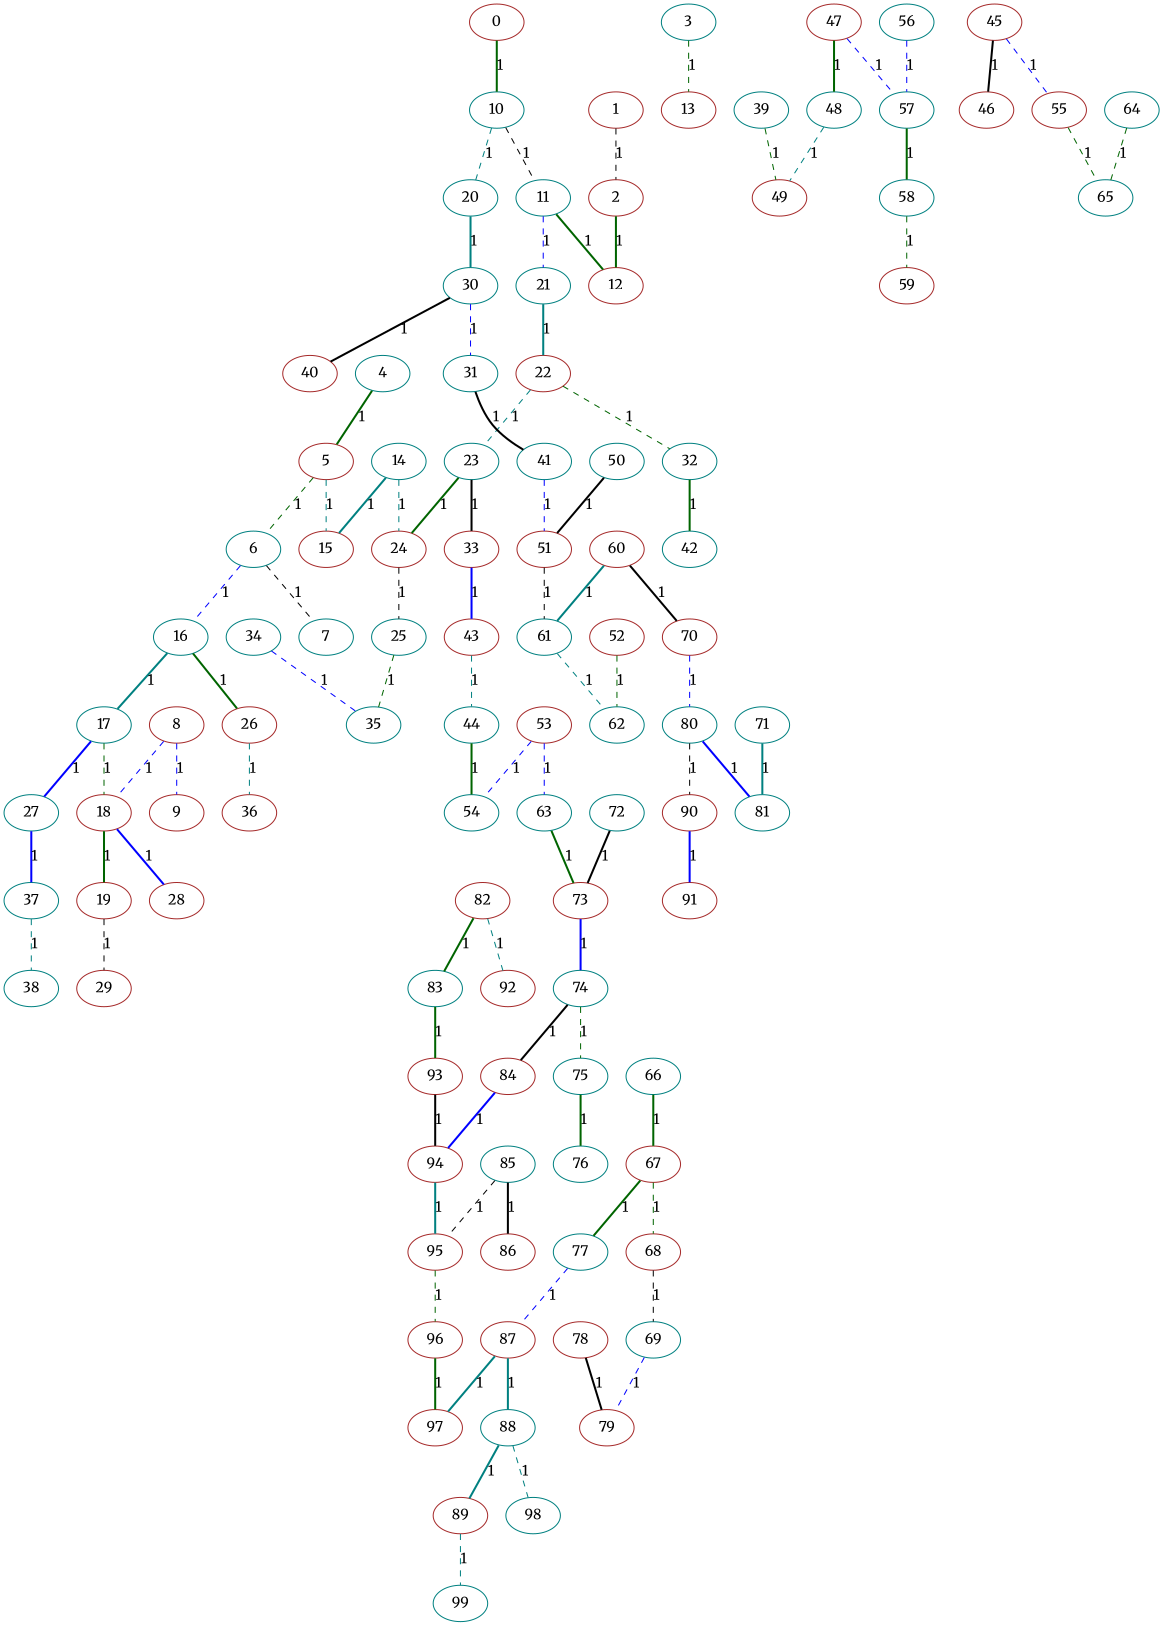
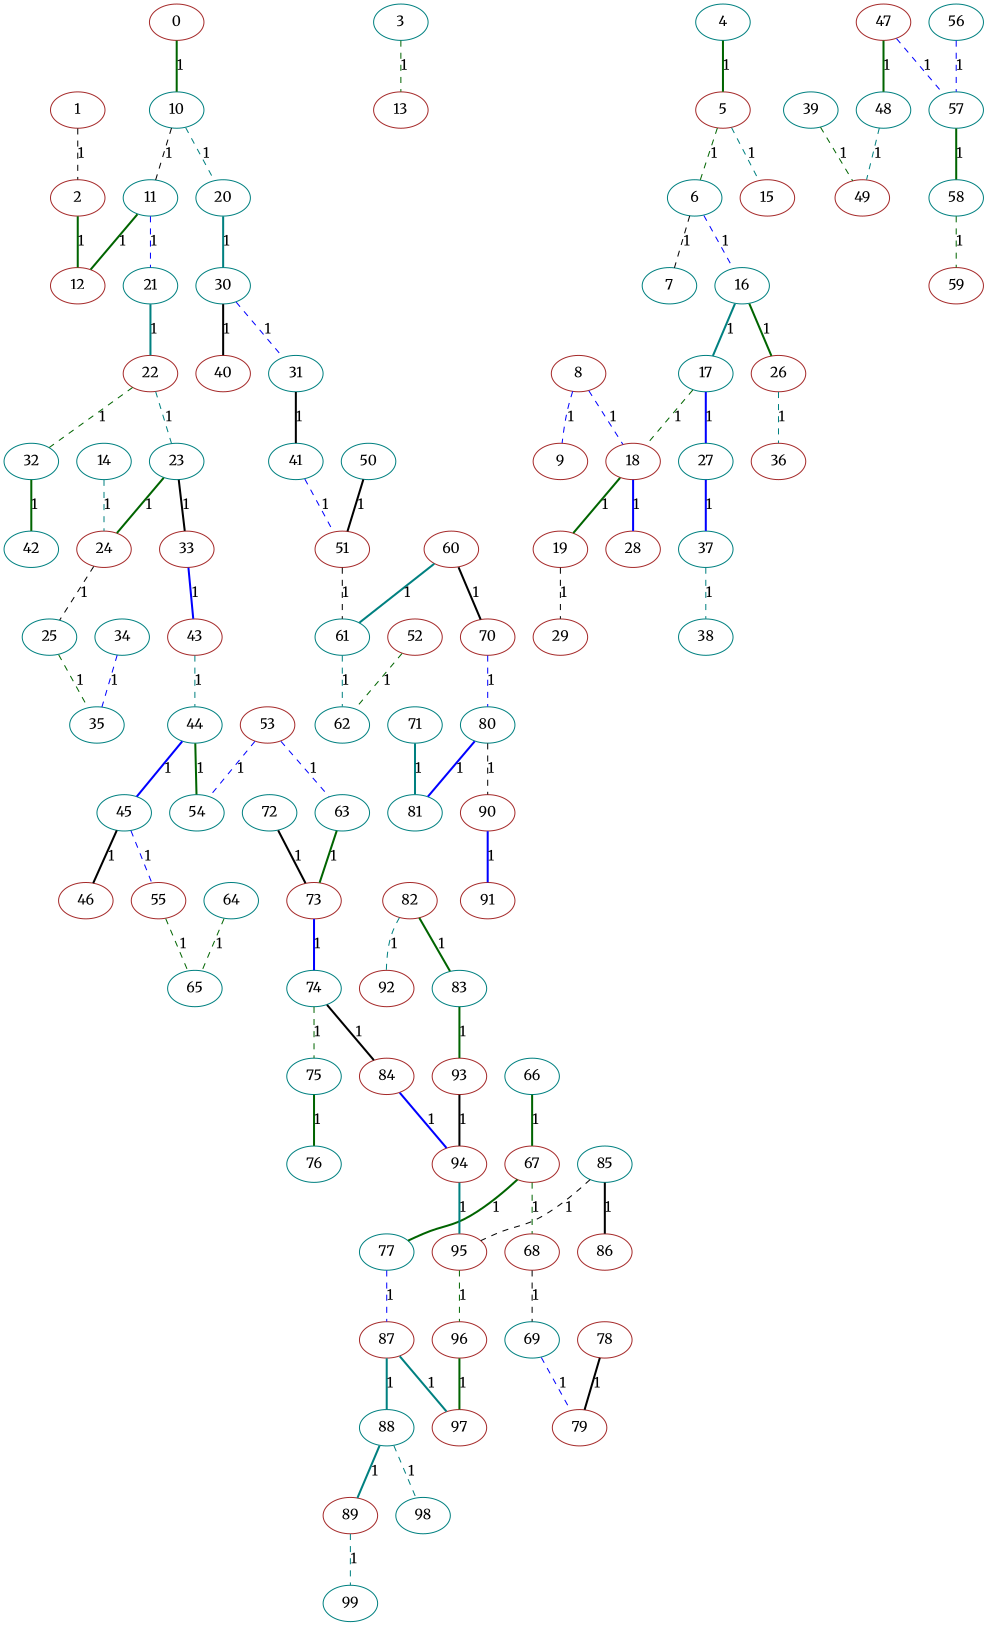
node "45": color brown -> teal
edge "14" -- "15": removed, label "1"
edge "44" -- "45": added, label "1"
